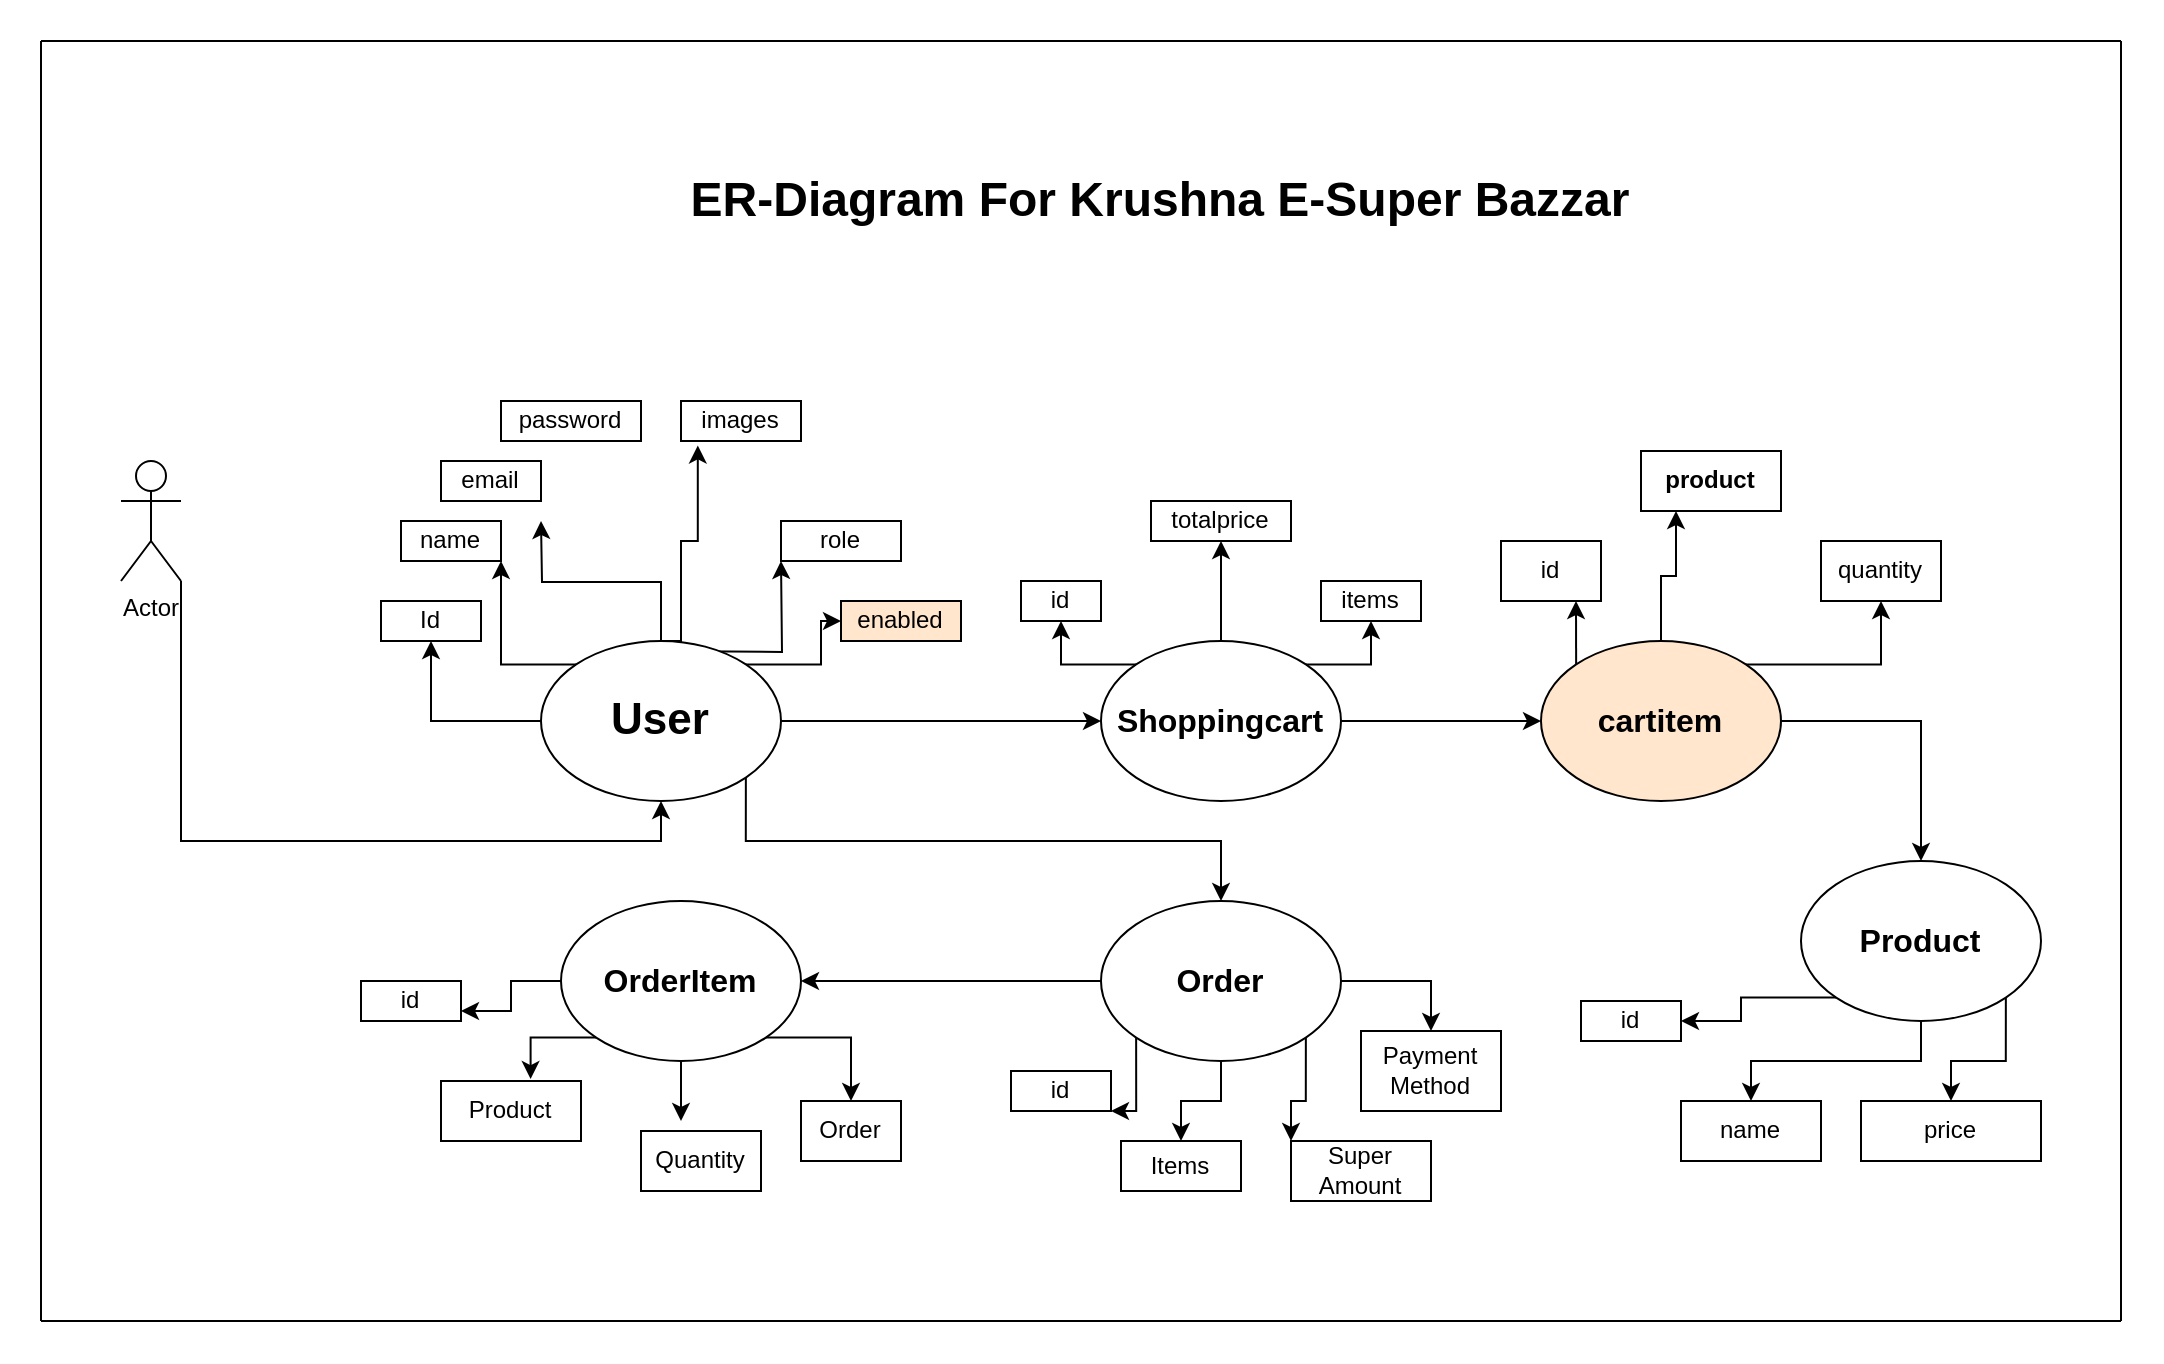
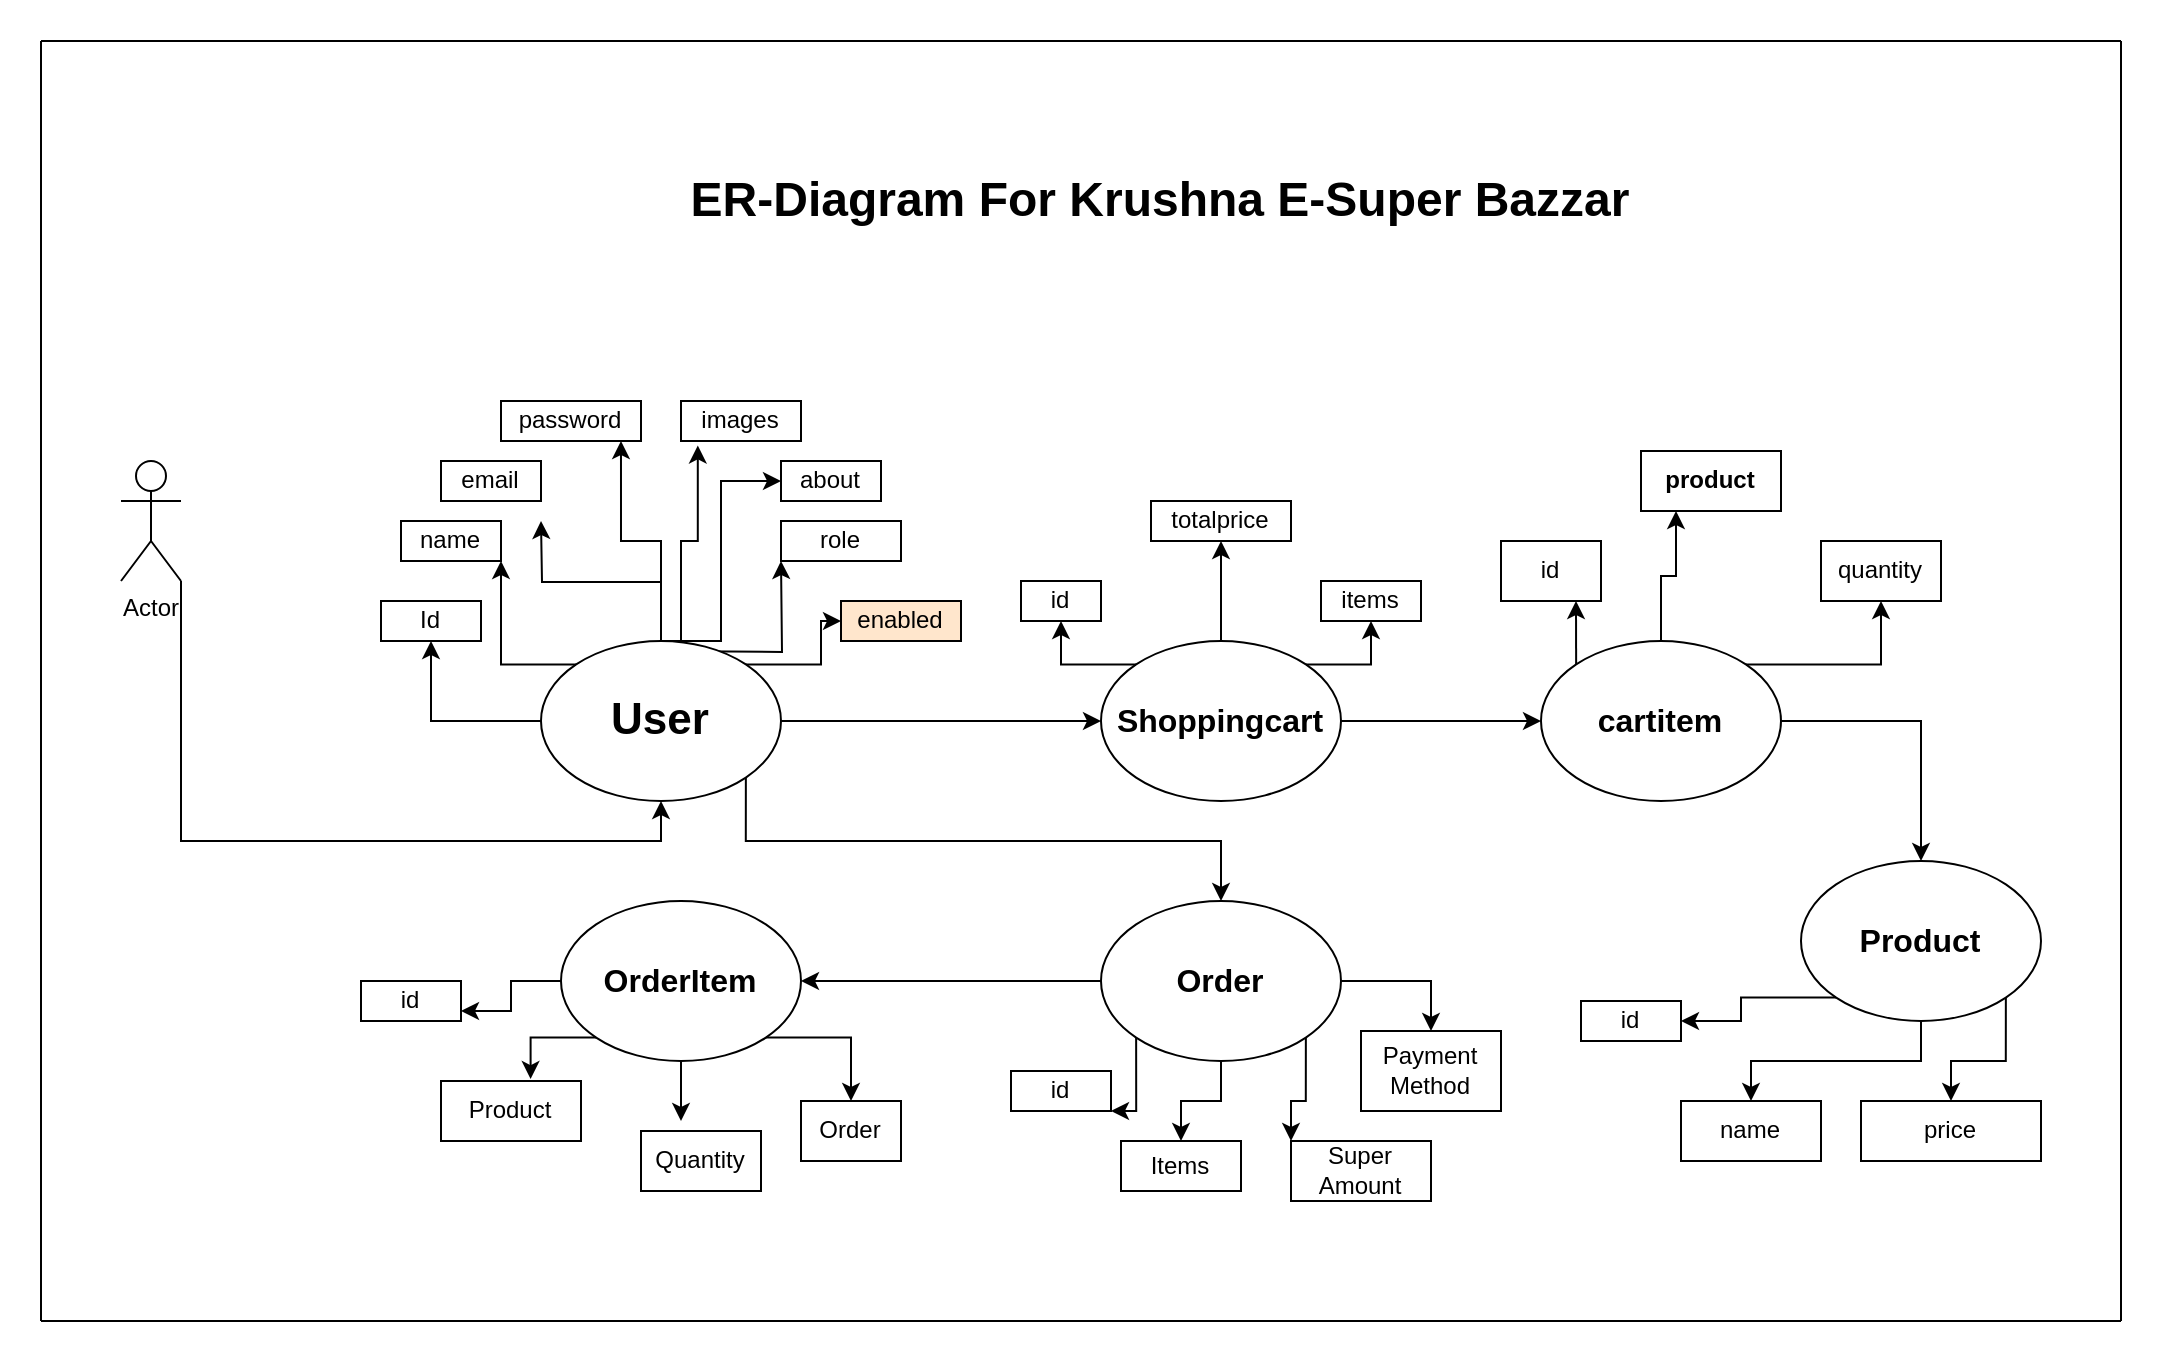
node "about": added
edge "User" -> "password": added
edge "User" -> "about": added
node "cartitem": fillcolor #ffe6cc -> #ffffff
